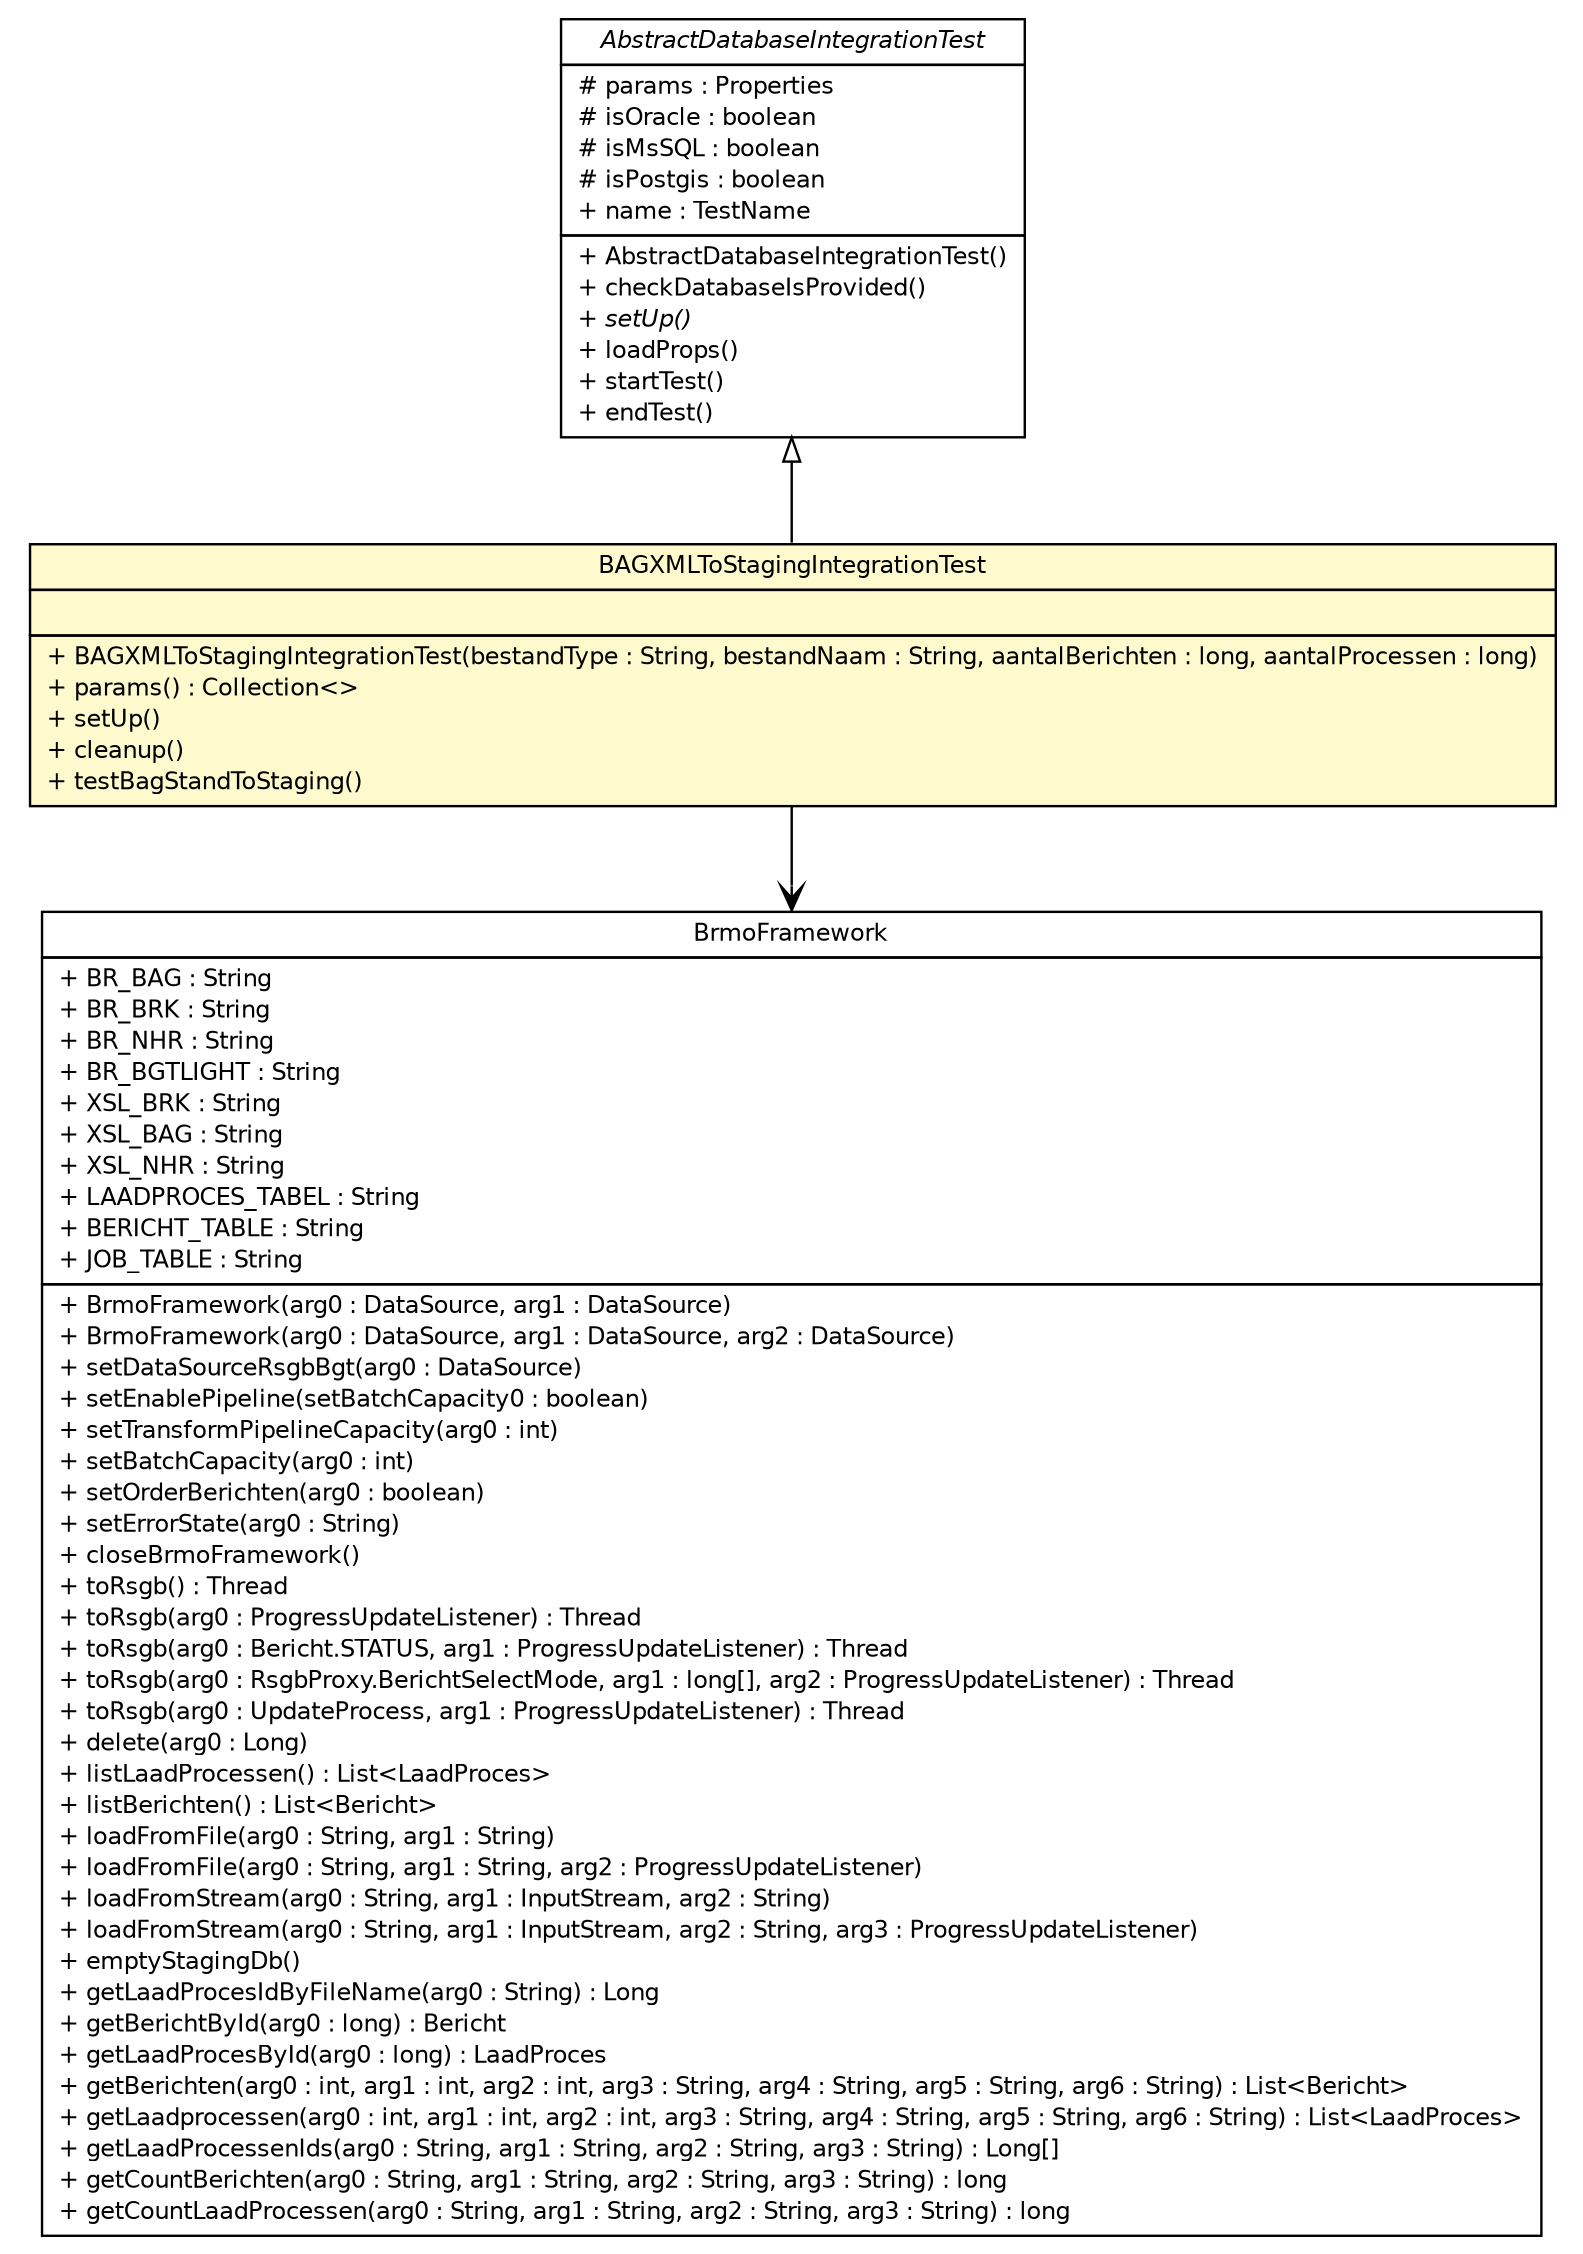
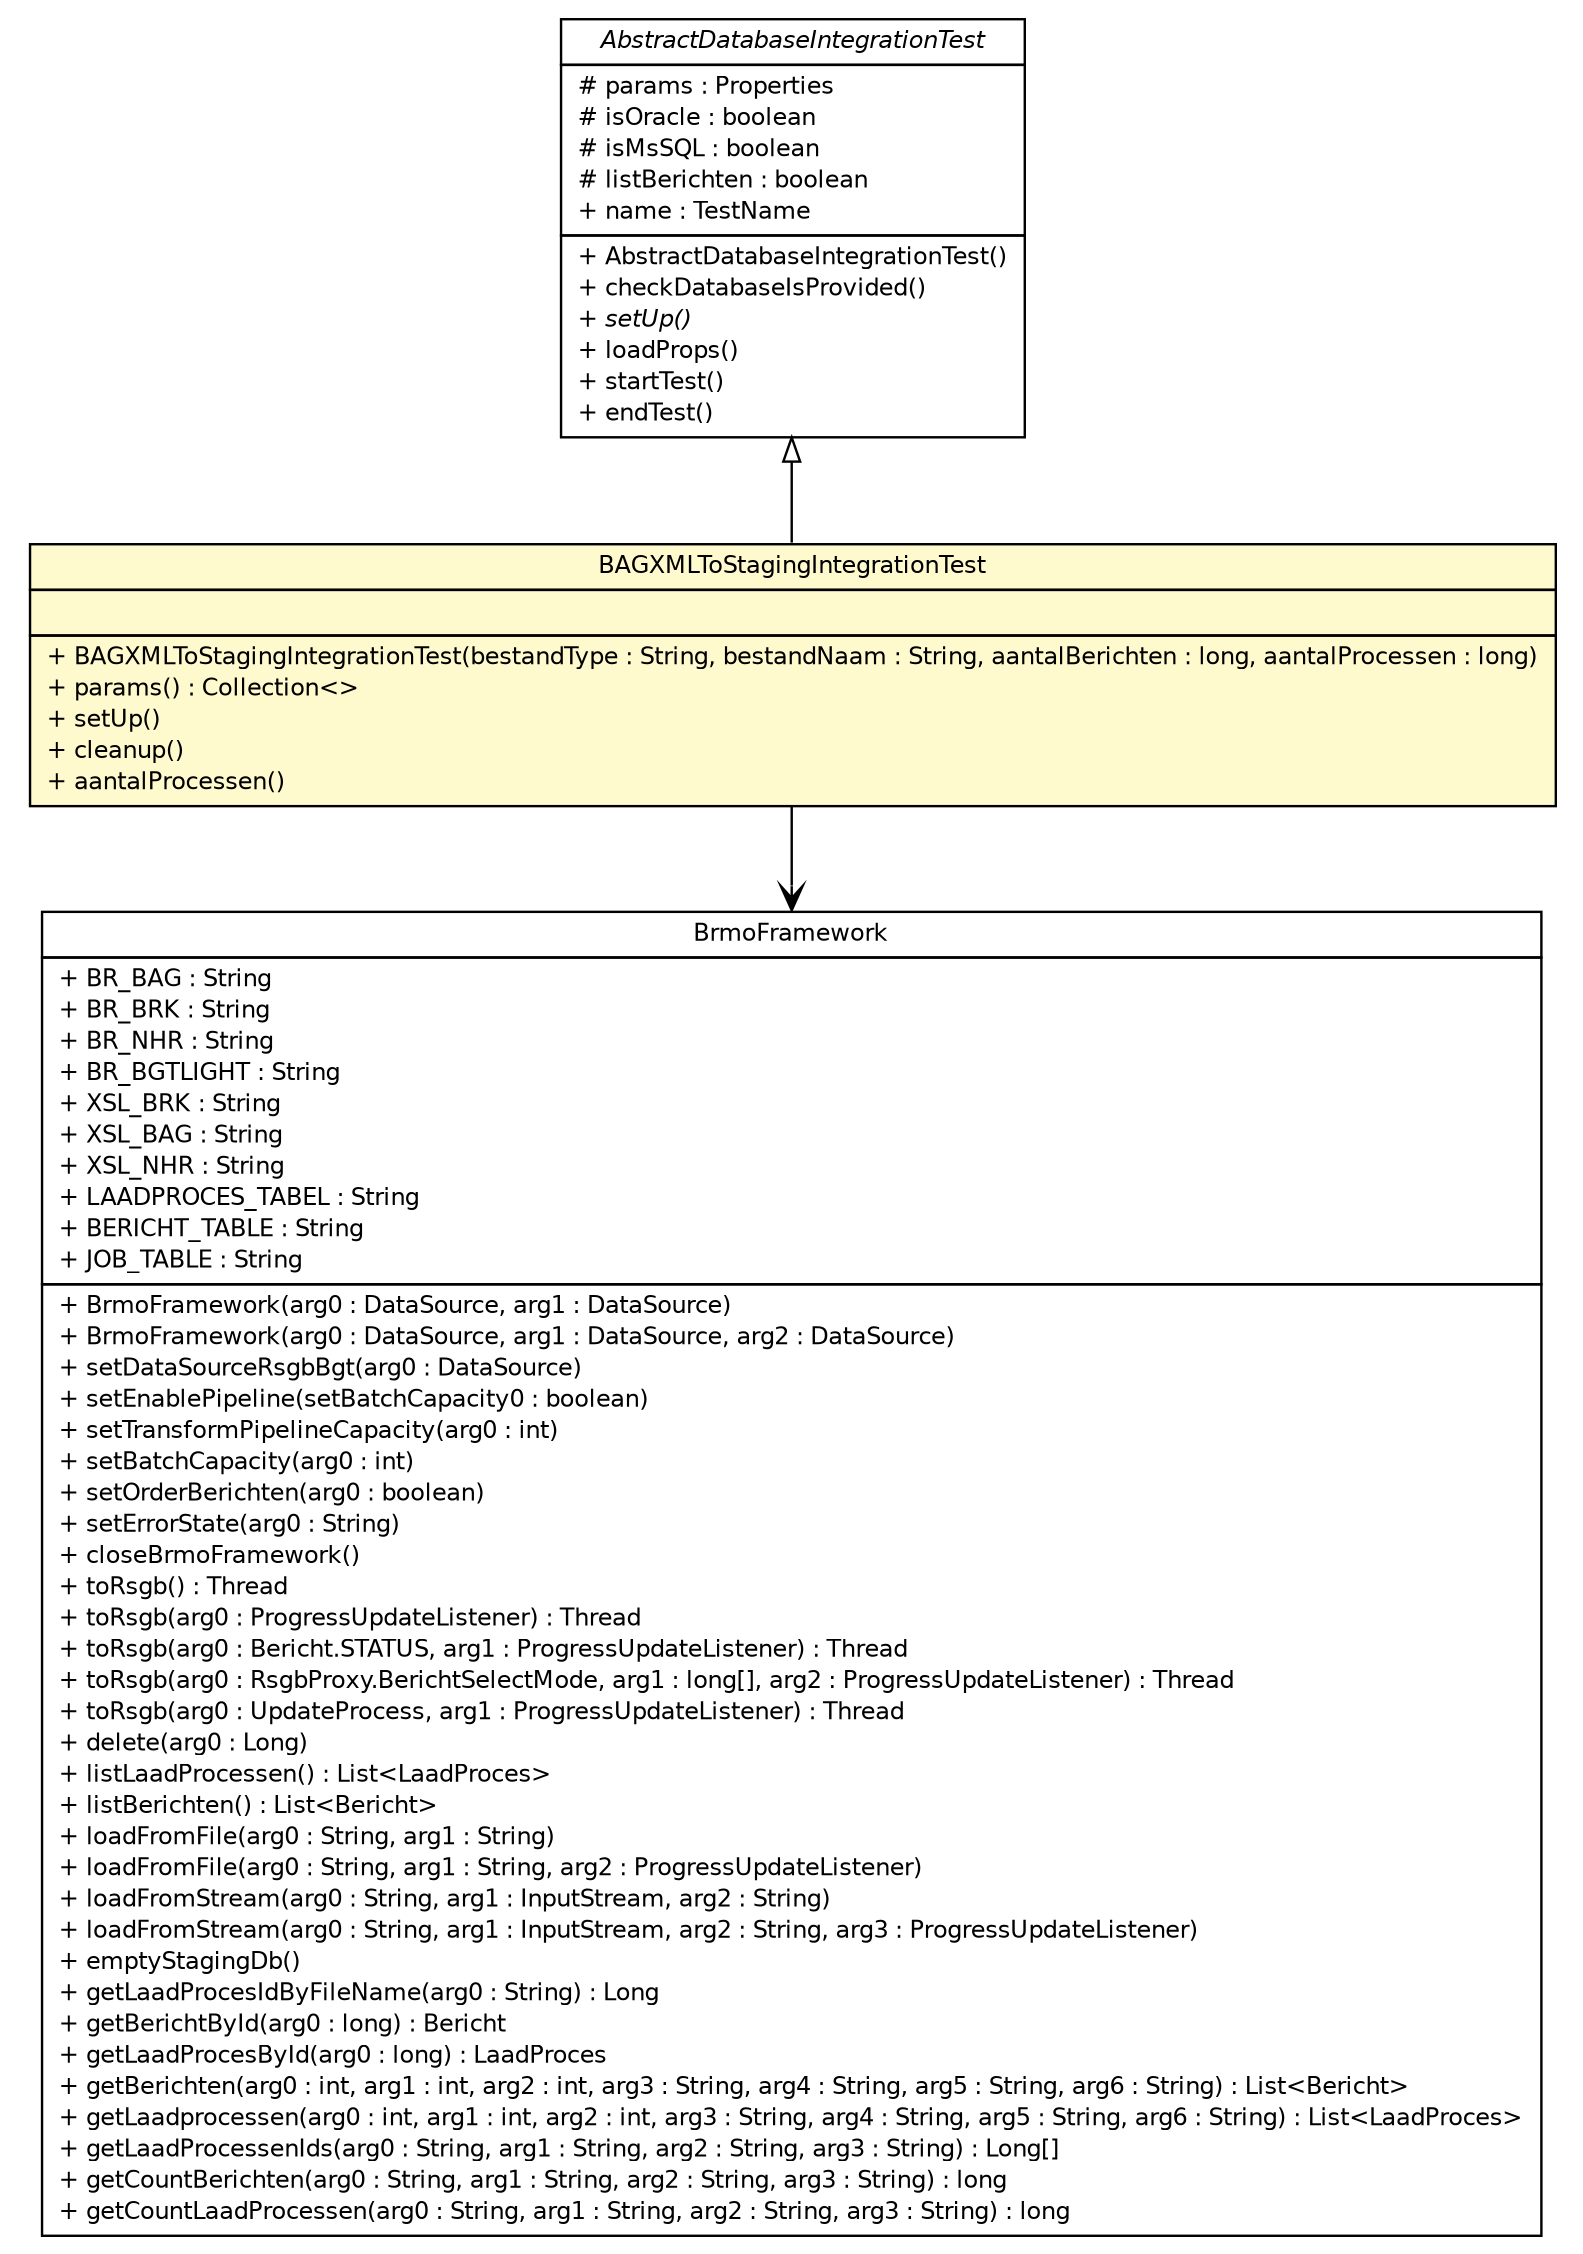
node "AbstractDatabaseIntegrationTest": text "# isPostgis : boolean" -> "# listBerichten : boolean"
node "BAGXMLToStagingIntegrationTest": text "+ testBagStandToStaging()" -> "+ aantalProcessen()"
